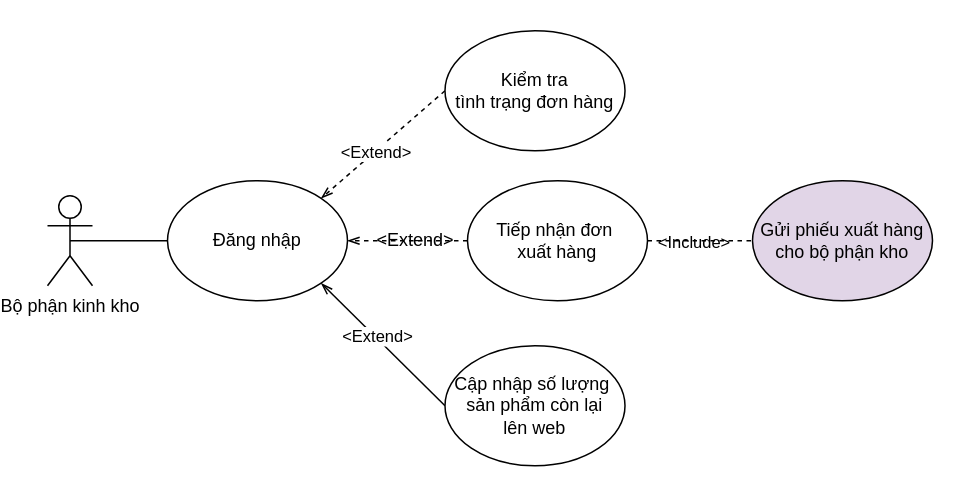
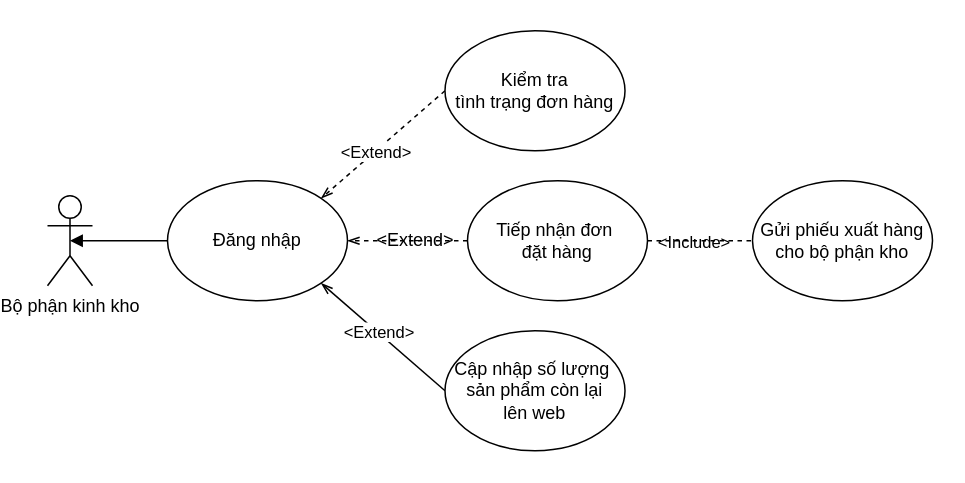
edge "Bộ phận kinh kho" -- "Đăng nhập": arrowhead none -> block
node "Tiếp nhận đơn xuất hàng": label "Tiếp nhận đơn xuất hàng" -> "Tiếp nhận đơn đặt hàng"
node "Gửi phiếu xuất hàng cho bộ phận kho": fillcolor #e1d5e7 -> #ffffff
node "Cập nhập số lượng sản phẩm còn lại lên web": moved (535, 406) -> (535, 391)
